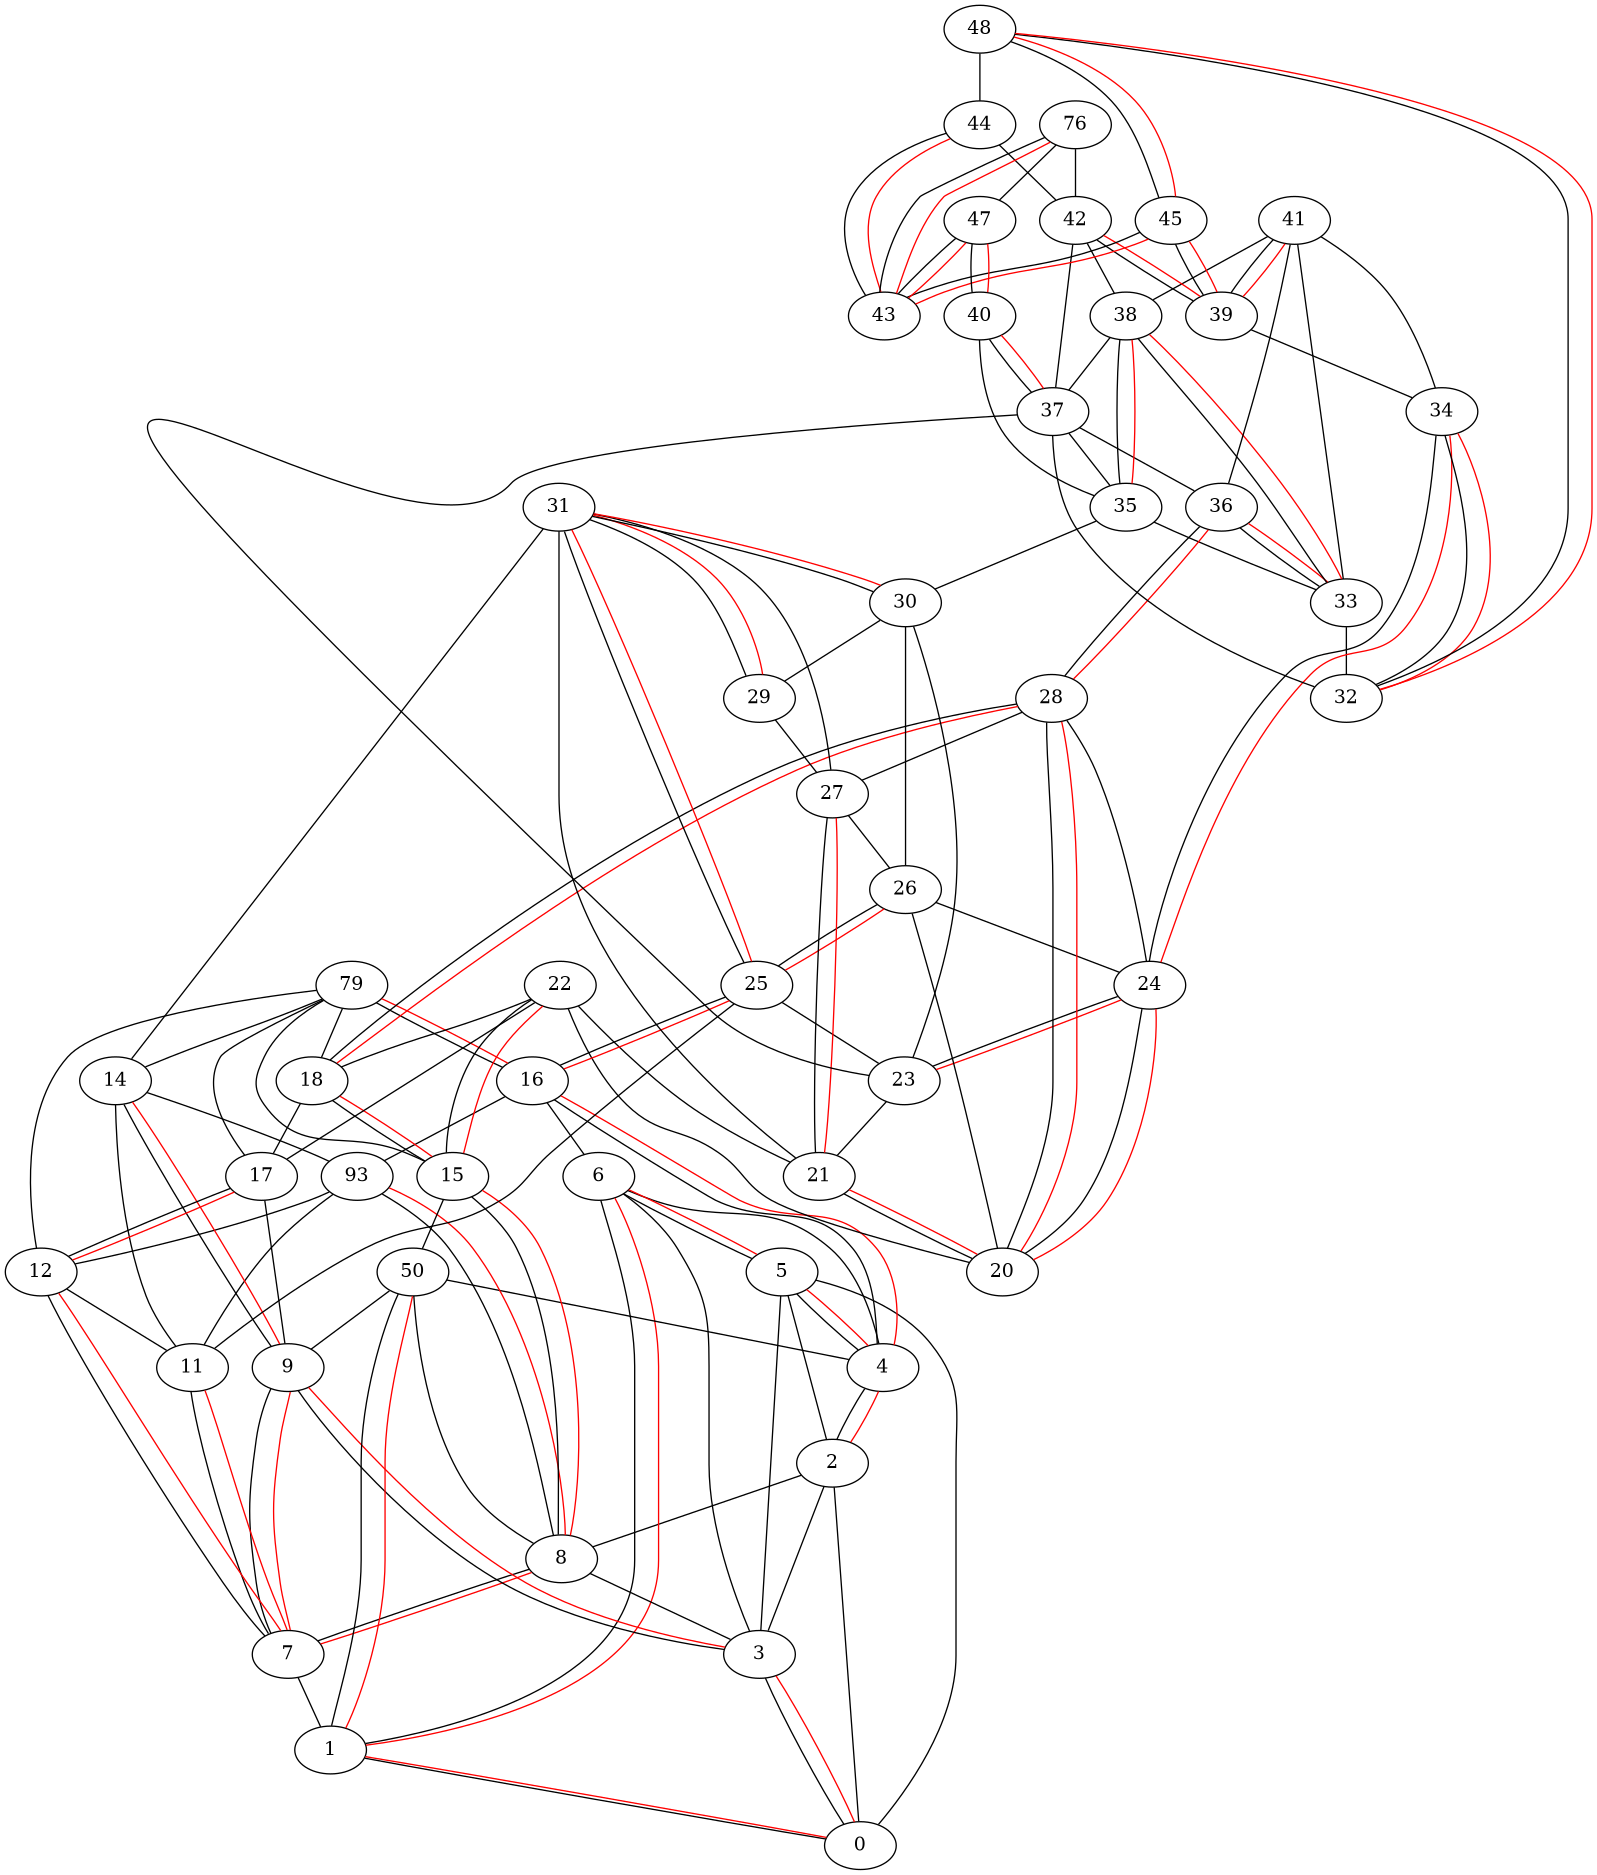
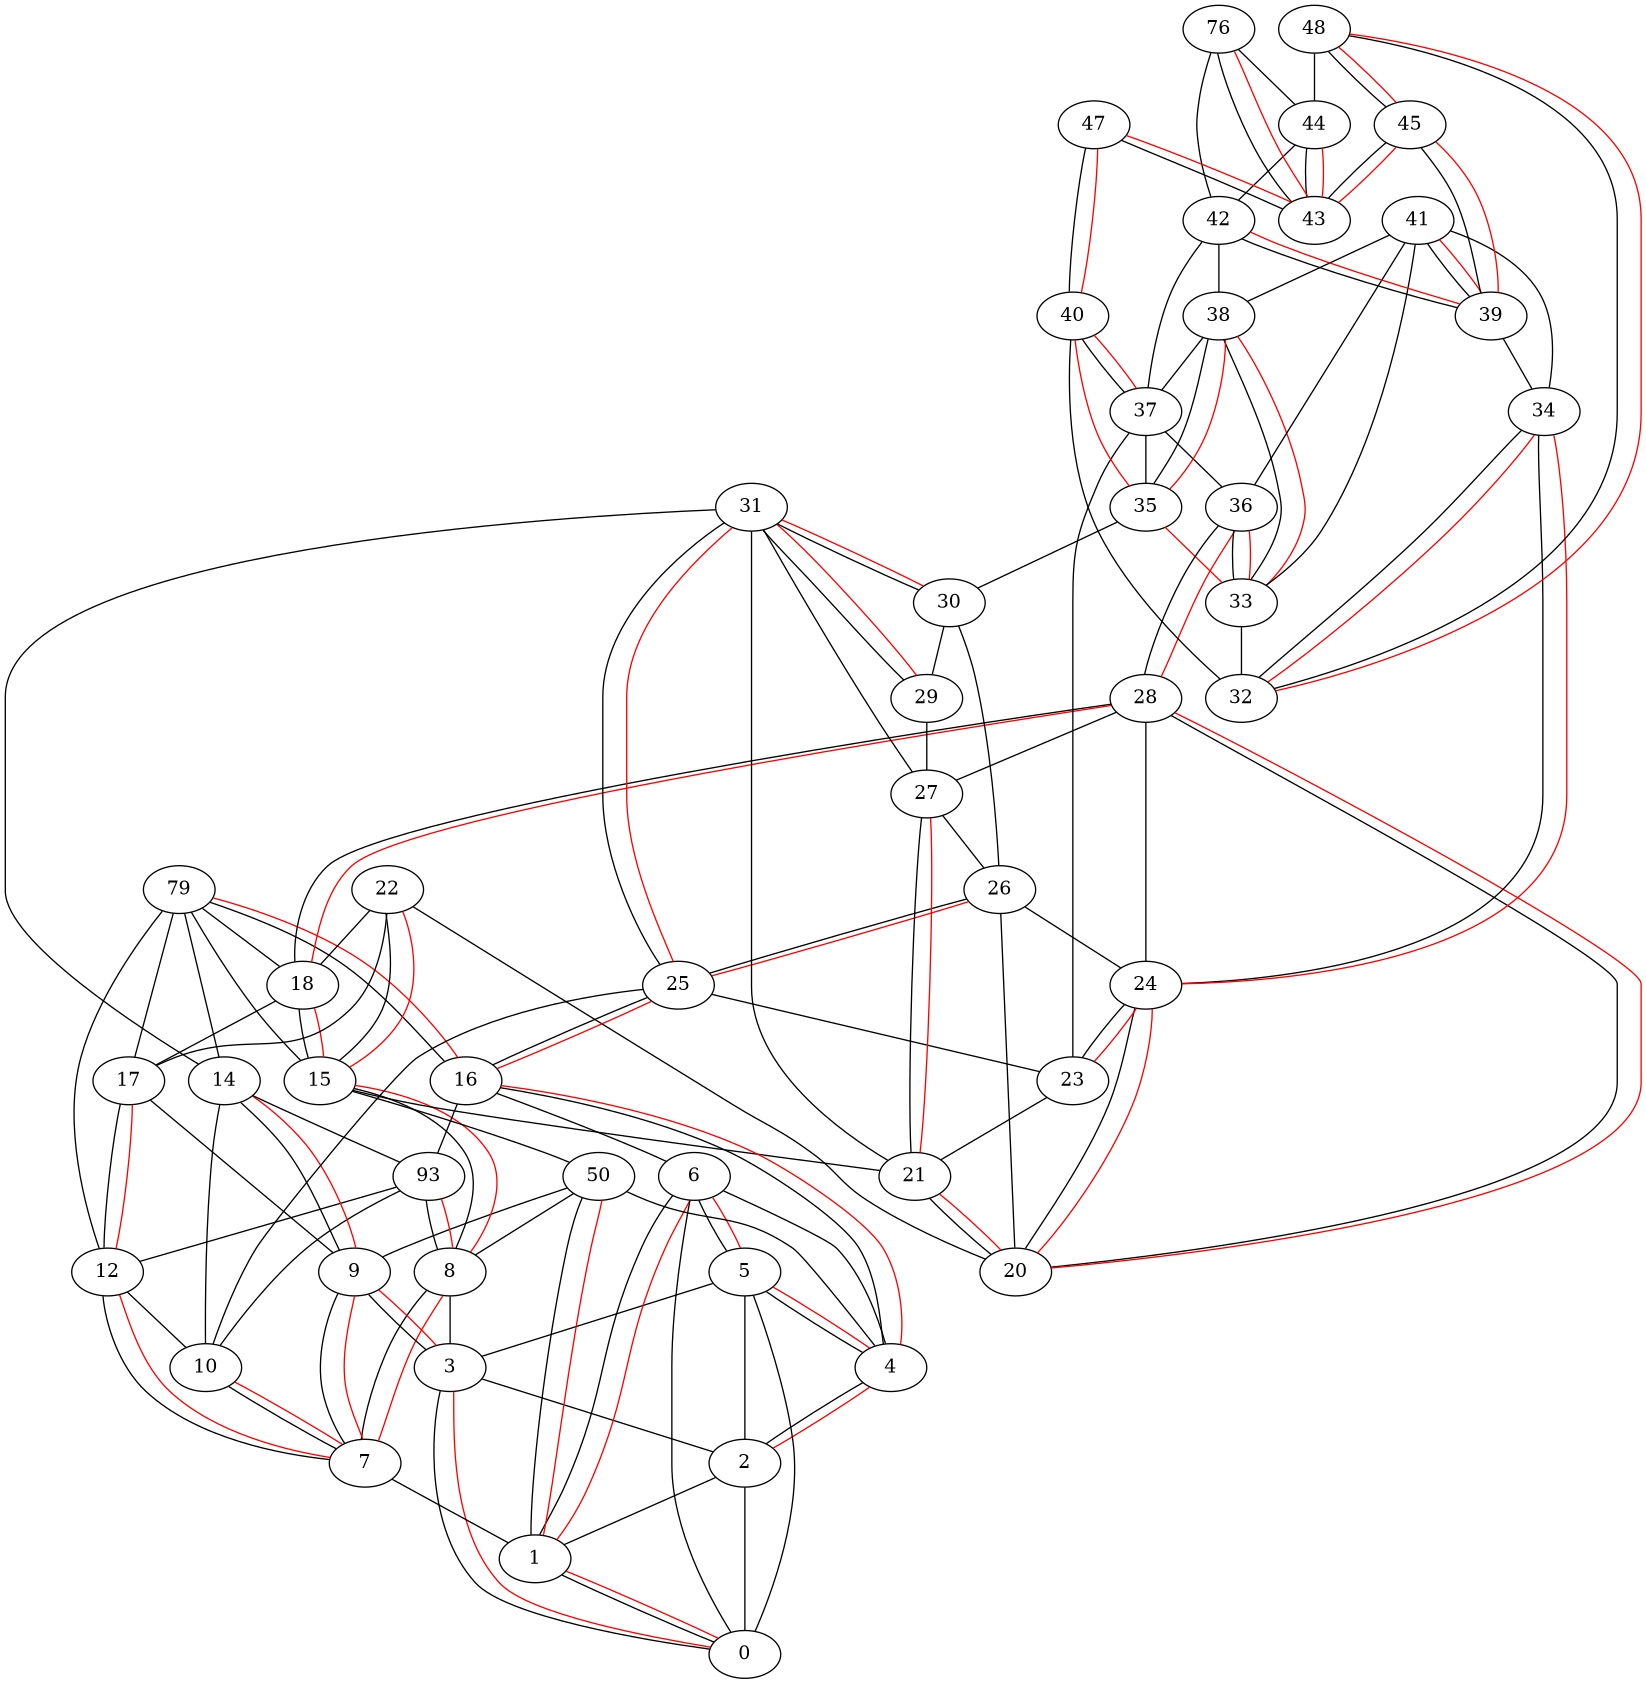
edge "76" -- "47": now "76" -- "44"
edge "40" -- "35": color black -> red
edge "35" -- "33": color black -> red
edge "37" -- "32": now "40" -- "32"
edge "30" -- "23": removed
edge "22" -- "21": now "15" -- "21"
node "11": label "11" -> "10"
edge "6" -- "3": now "6" -- "0"
edge "2" -- "8": now "2" -- "1"
